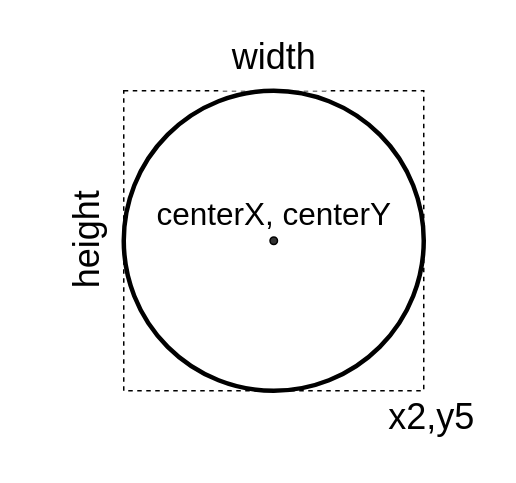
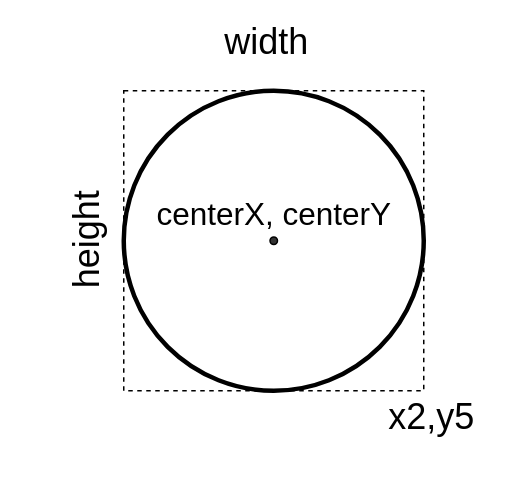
node "width": moved (274, 61) -> (266, 46)
